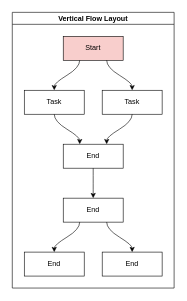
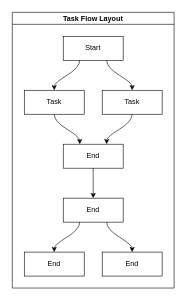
node "Vertical Flow Layout": label "Vertical Flow Layout" -> "Task Flow Layout"
node "Start": fillcolor #f8cecc -> #ffffff
